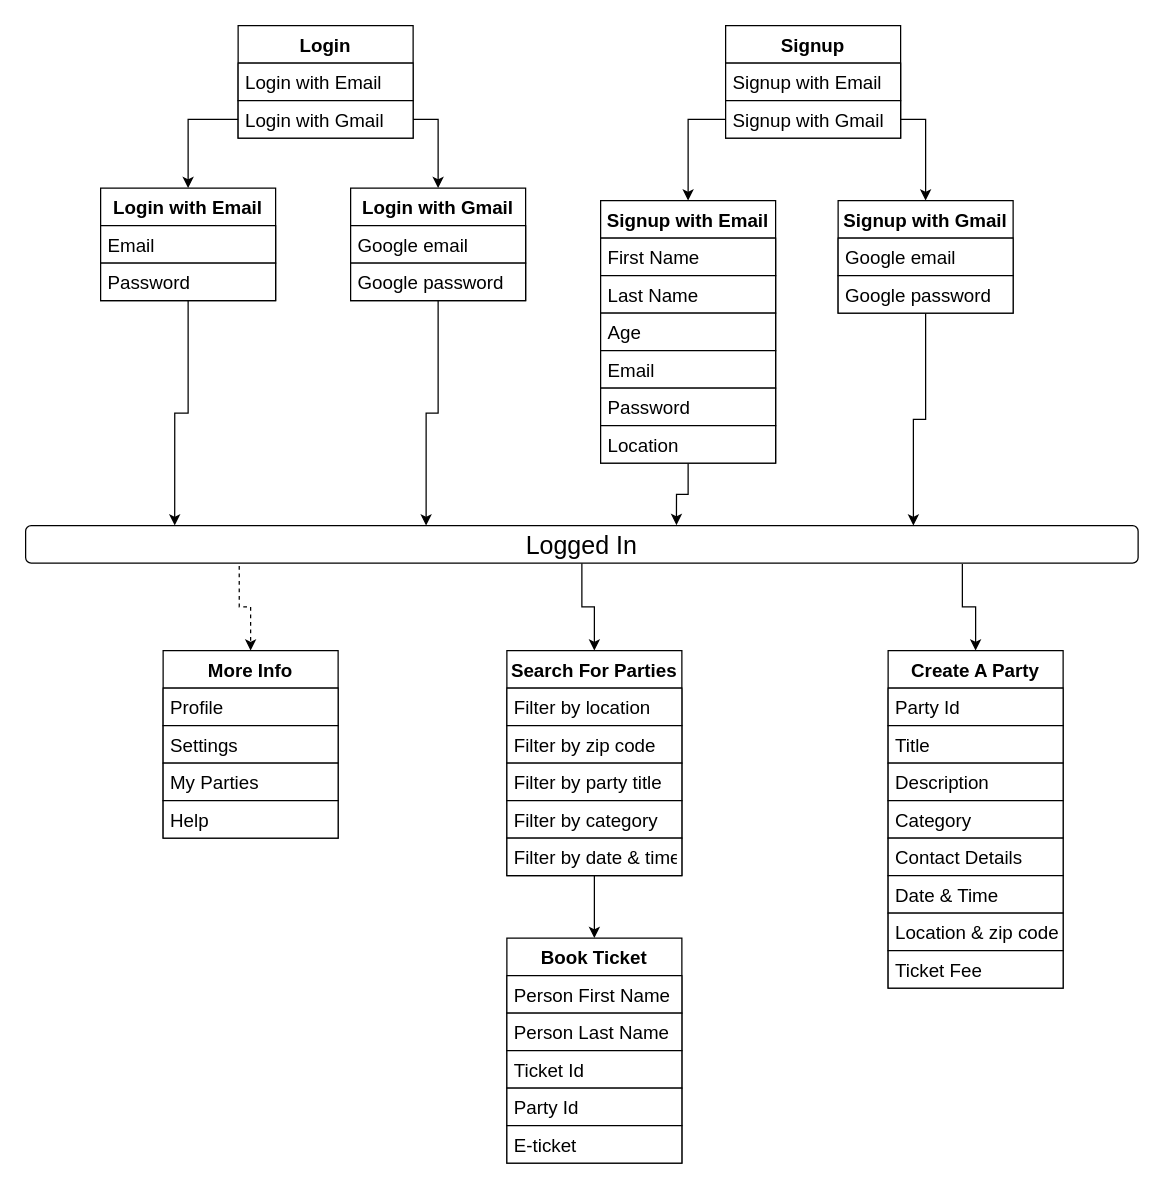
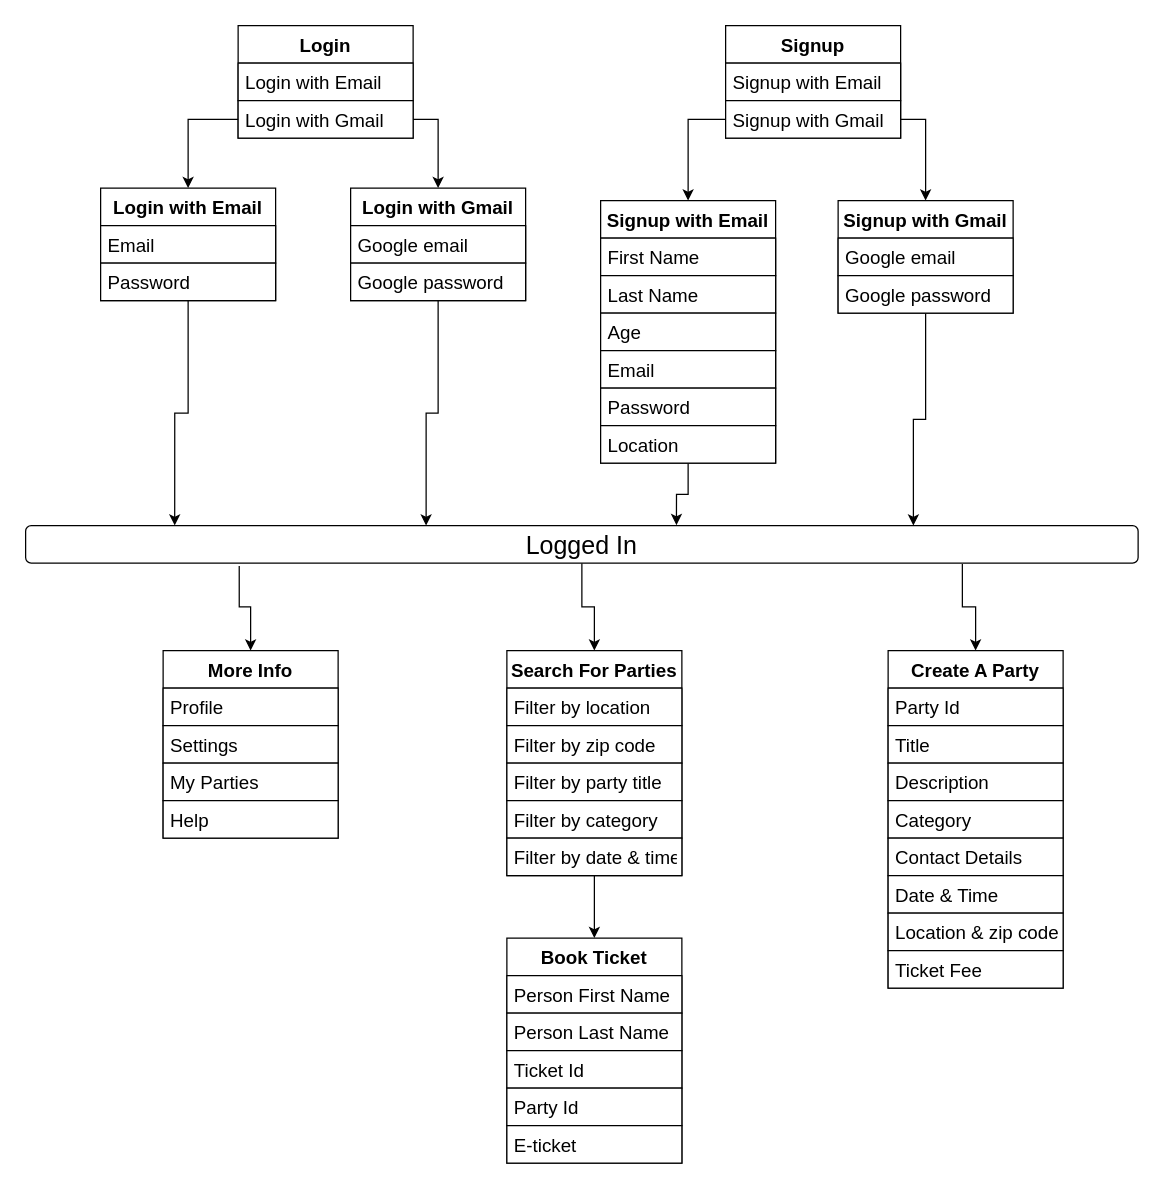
edge "Logged In" -> "More Info": style dashed -> solid
